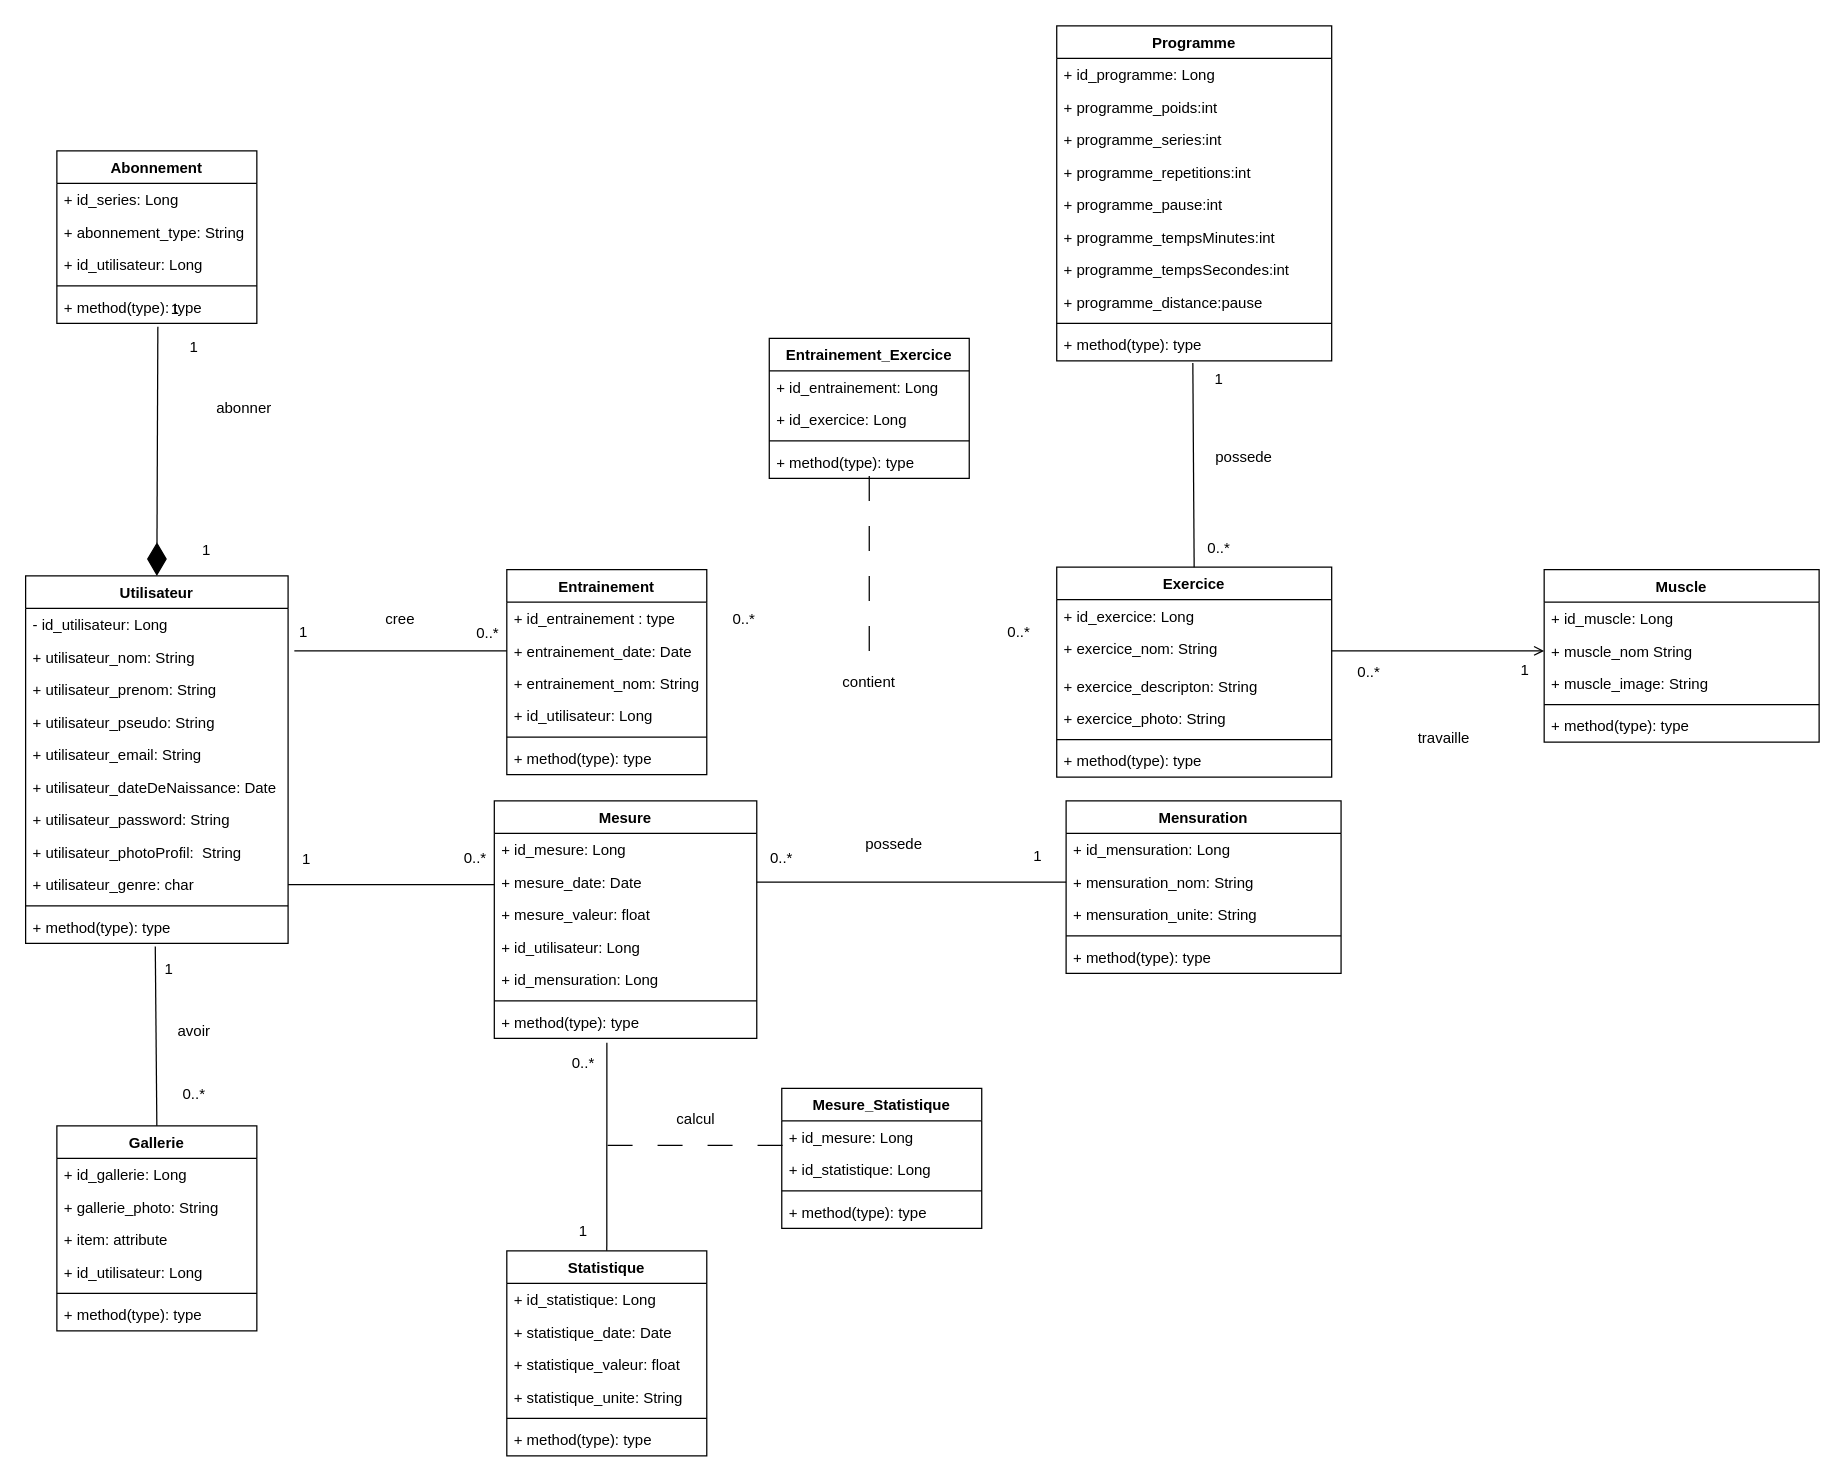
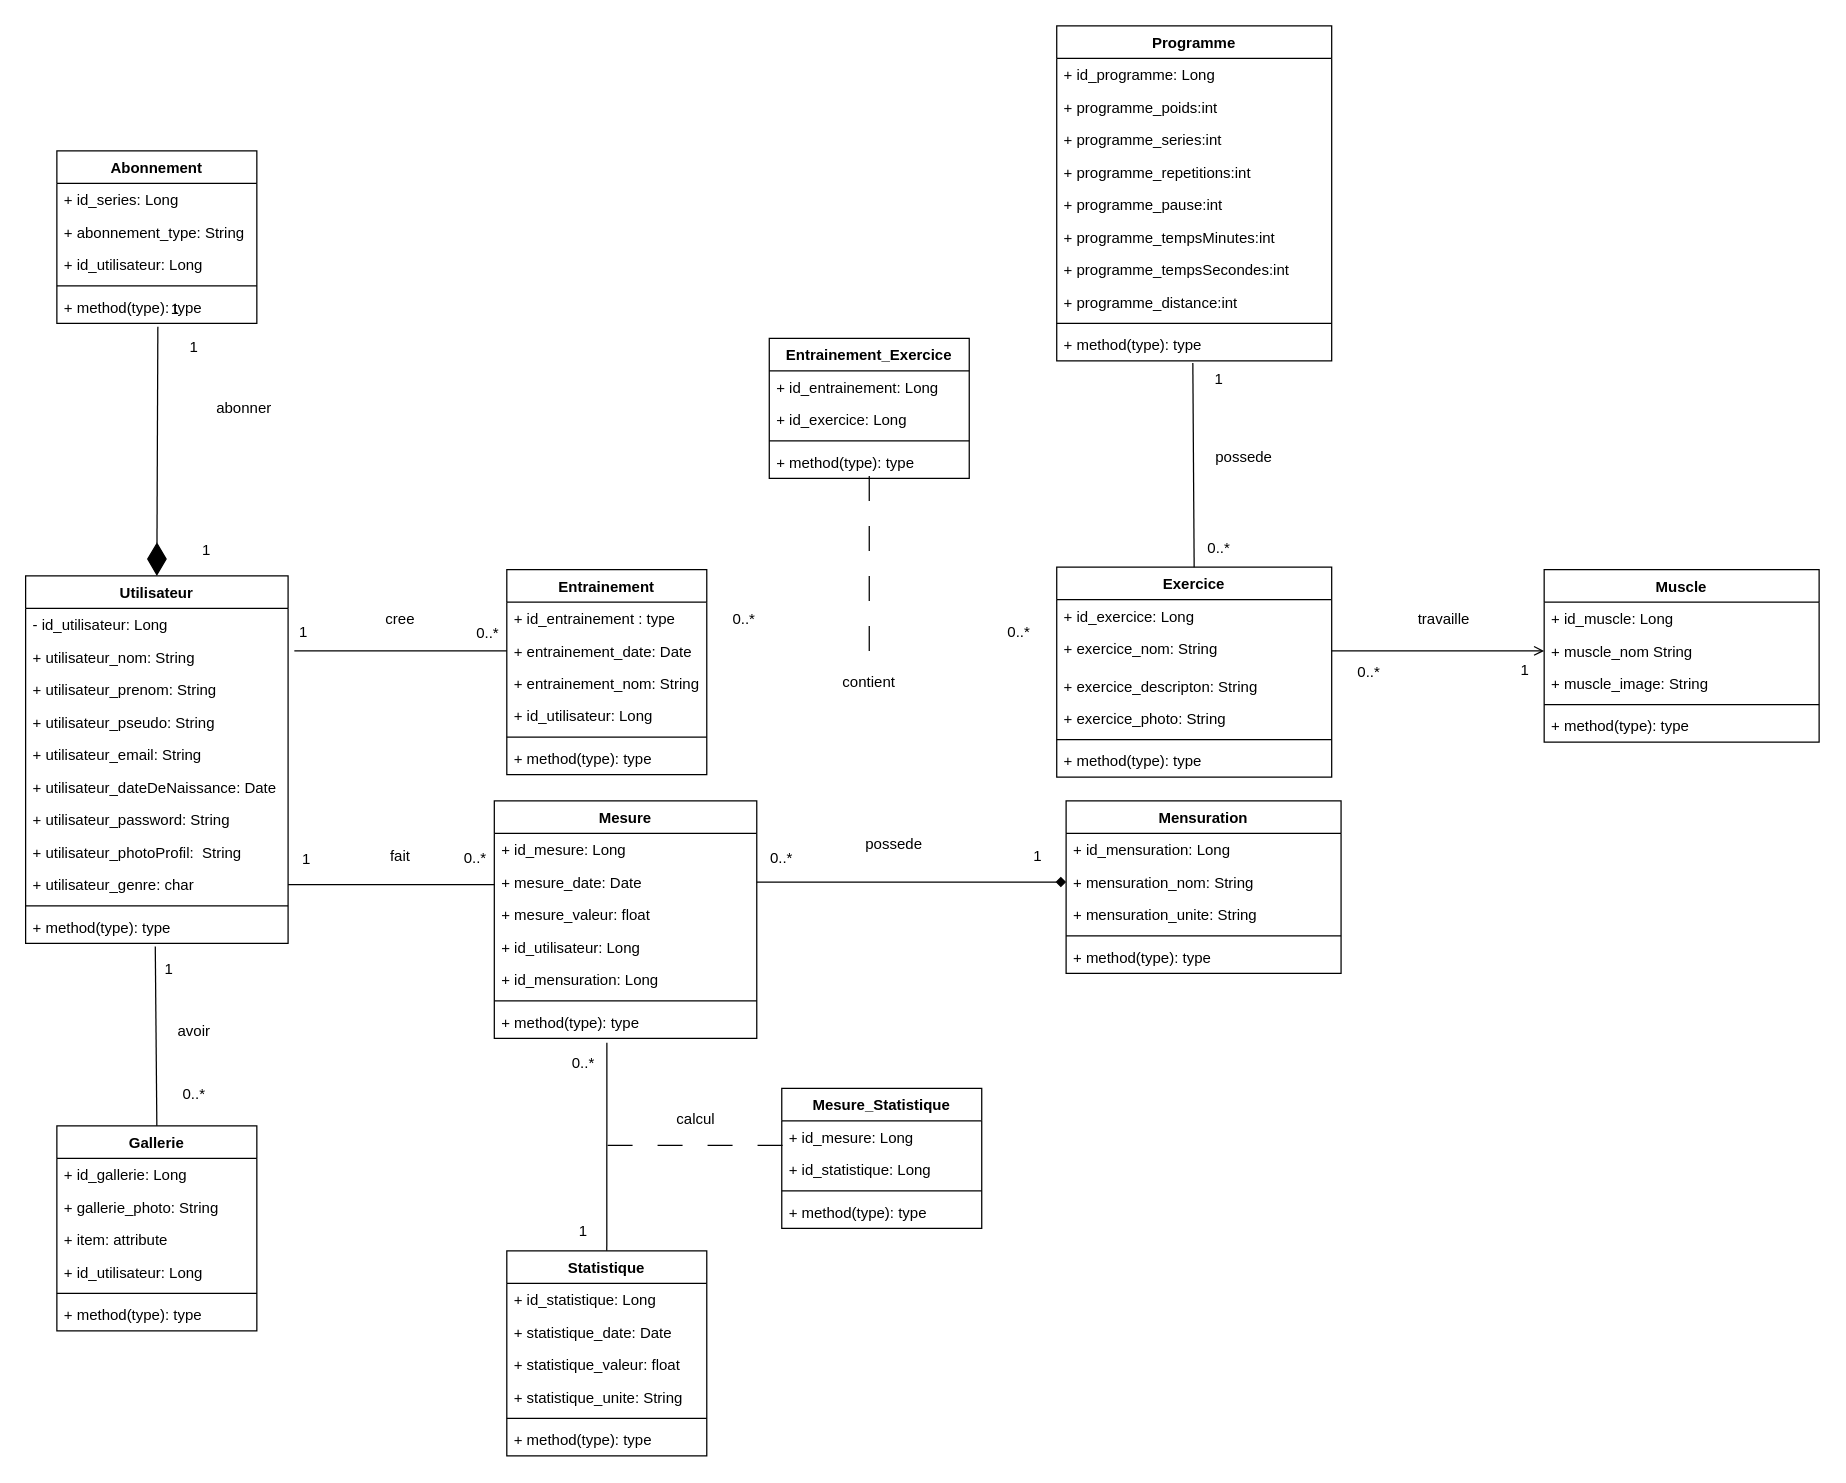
node "+ programme_distance:pause": label "+ programme_distance:pause" -> "+ programme_distance:int"
node "travaille": moved (1444, 738) -> (1444, 619)
node "fait": added
edge "+ mesure_date: Date" -- "+ mensuration_nom: String": arrowhead none -> diamond
